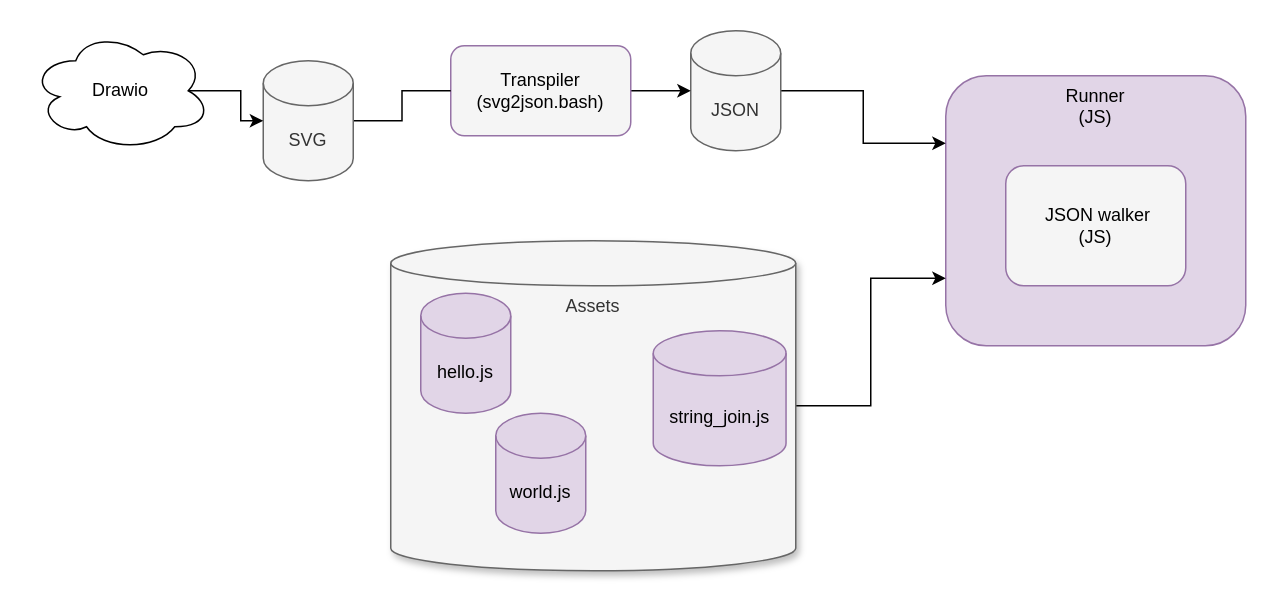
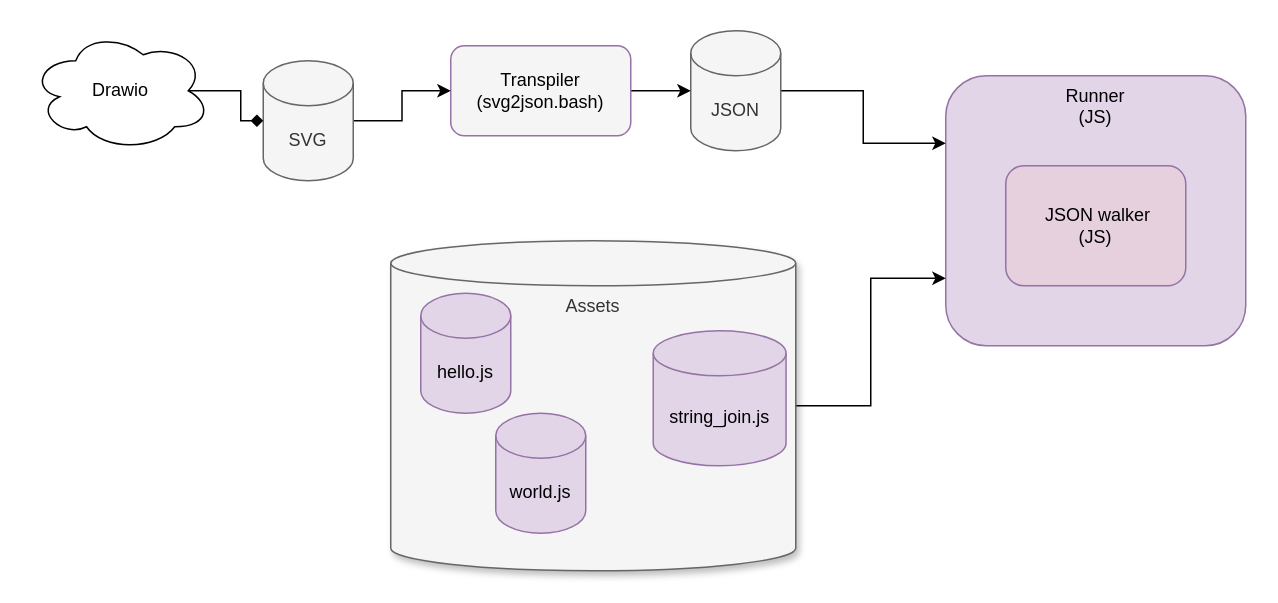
edge "Transpiler (svg2json.bash)" -- "SVG": arrowhead none -> classic
edge "Drawio" -> "SVG": arrowhead classic -> diamond
node "JSON walker (JS)": fillcolor #f5f5f5 -> #e6d0de
